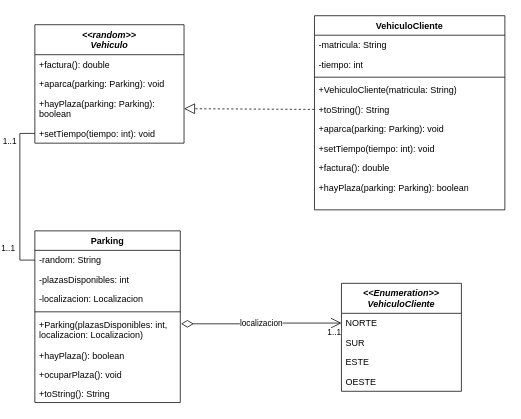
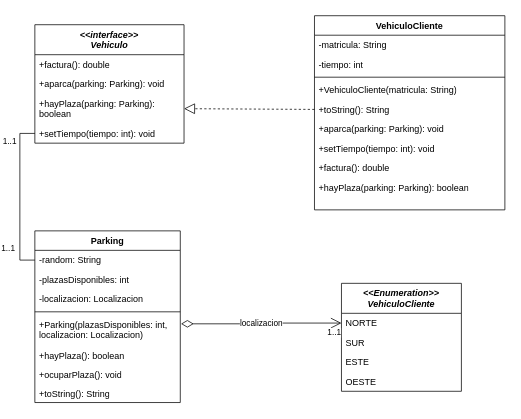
node "<<random>> Vehiculo": label "<<random>> Vehiculo" -> "<<interface>> Vehiculo"
